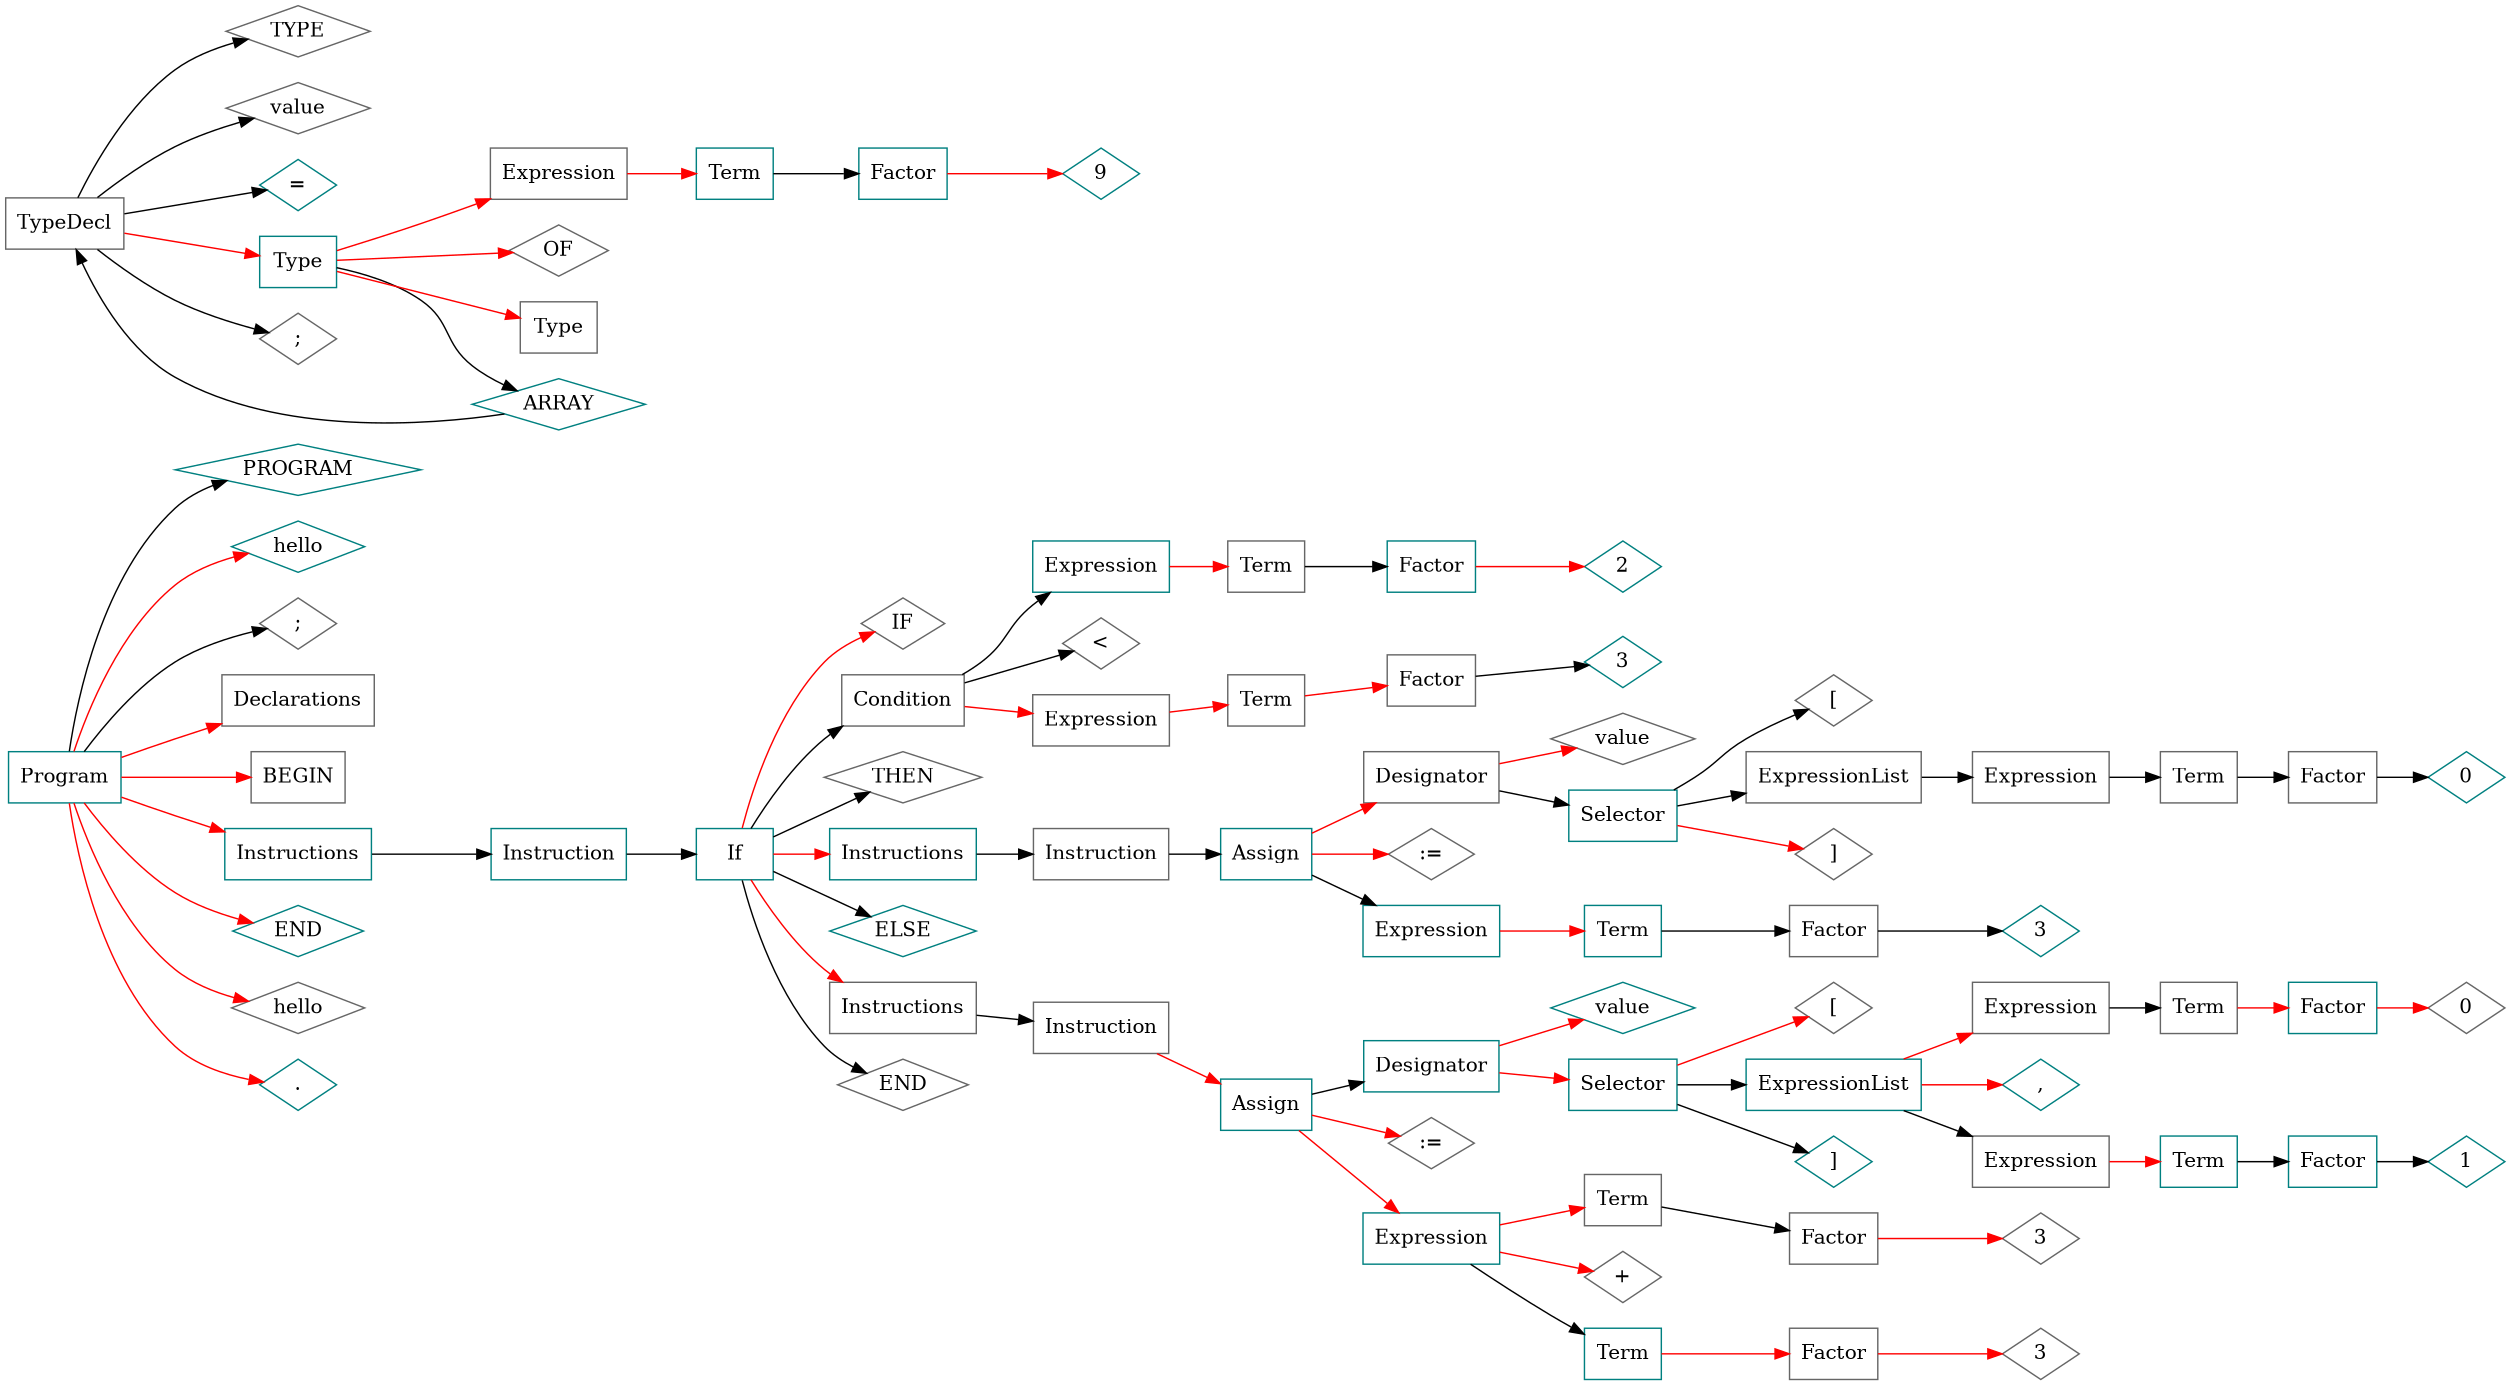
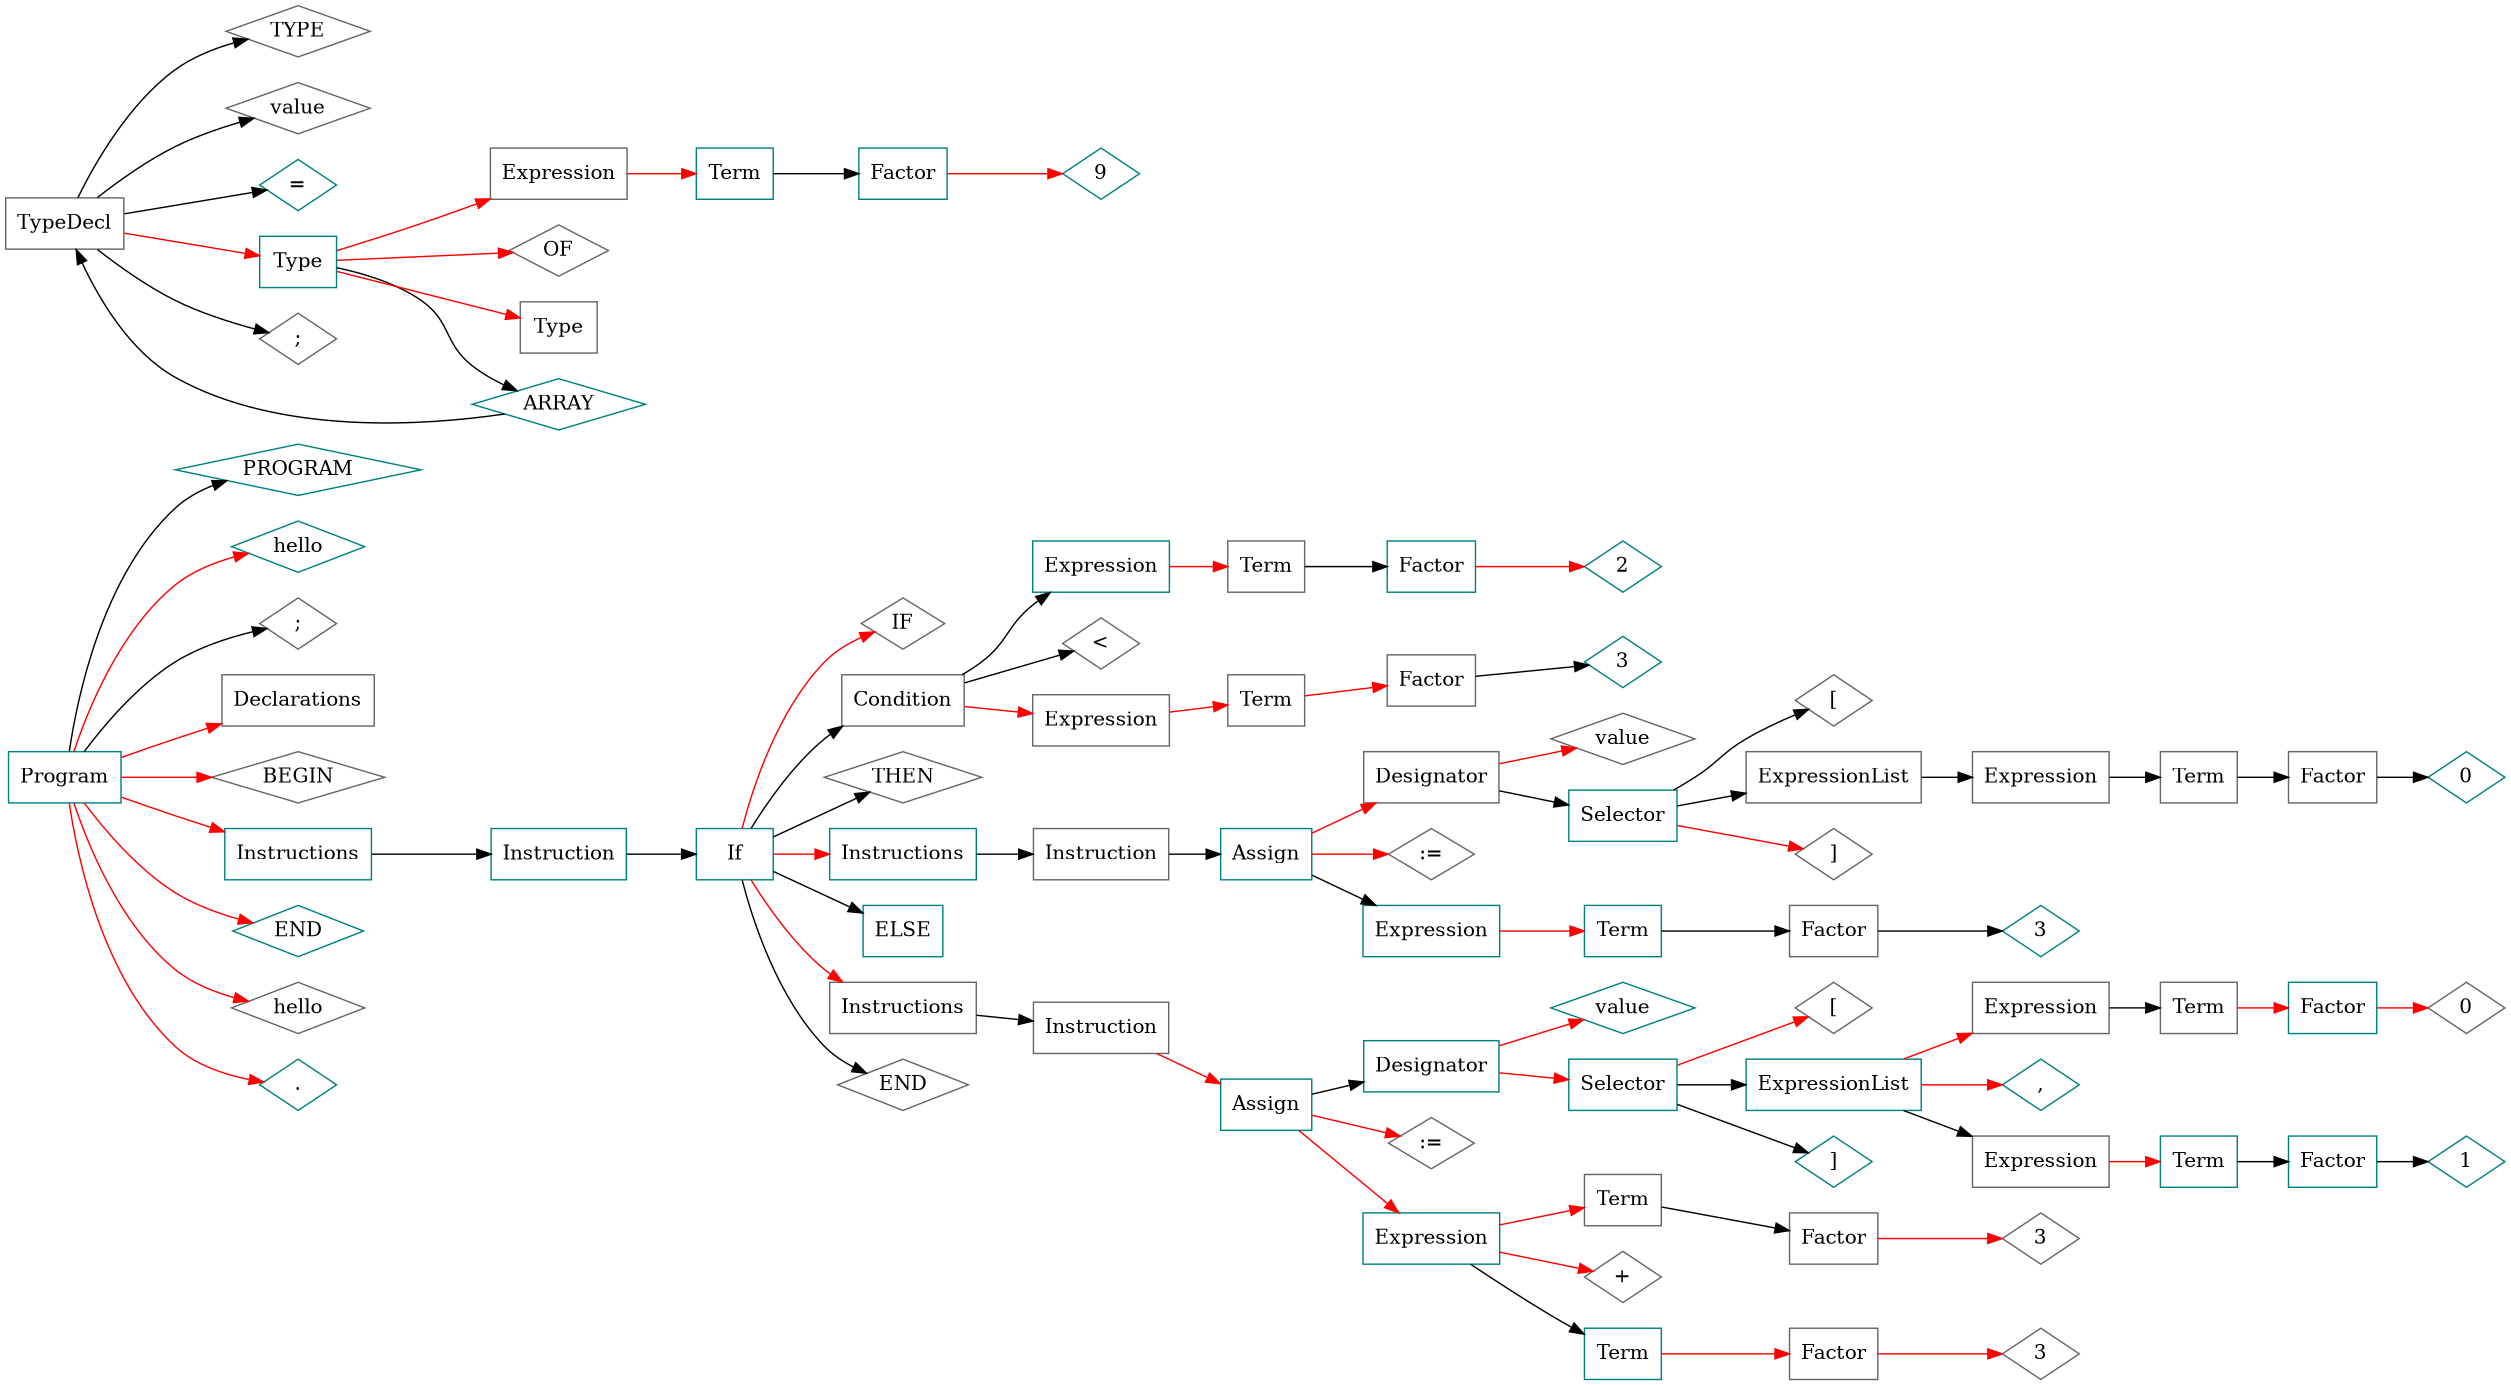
node "BEGIN": shape box -> diamond
node "ELSE": shape diamond -> box
